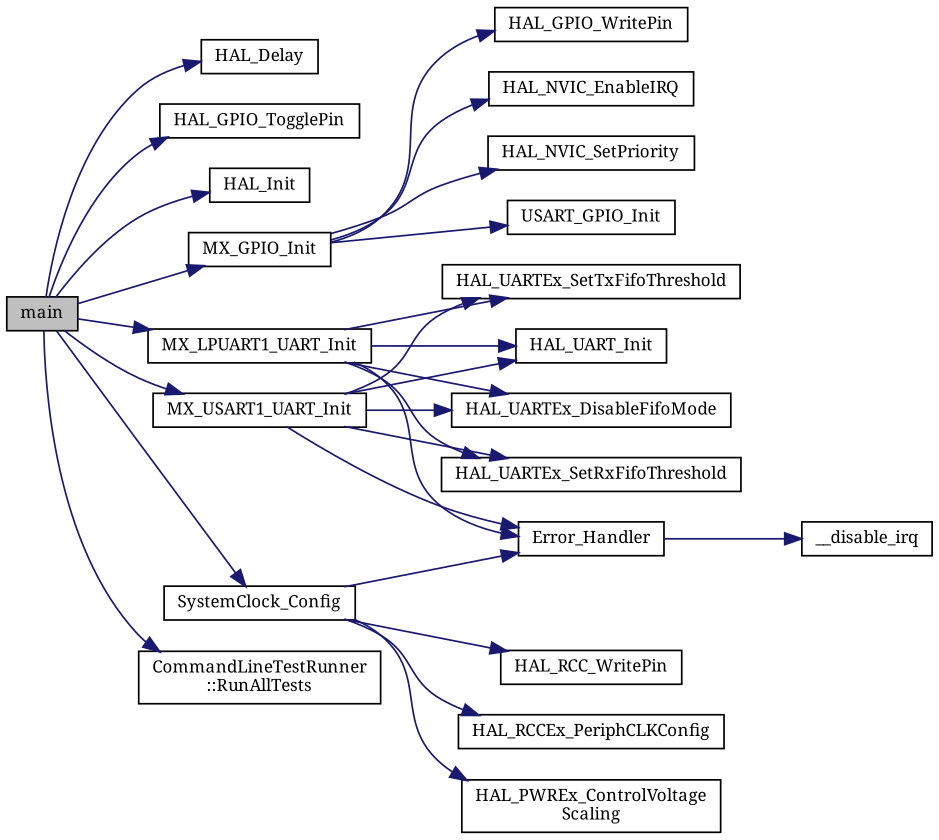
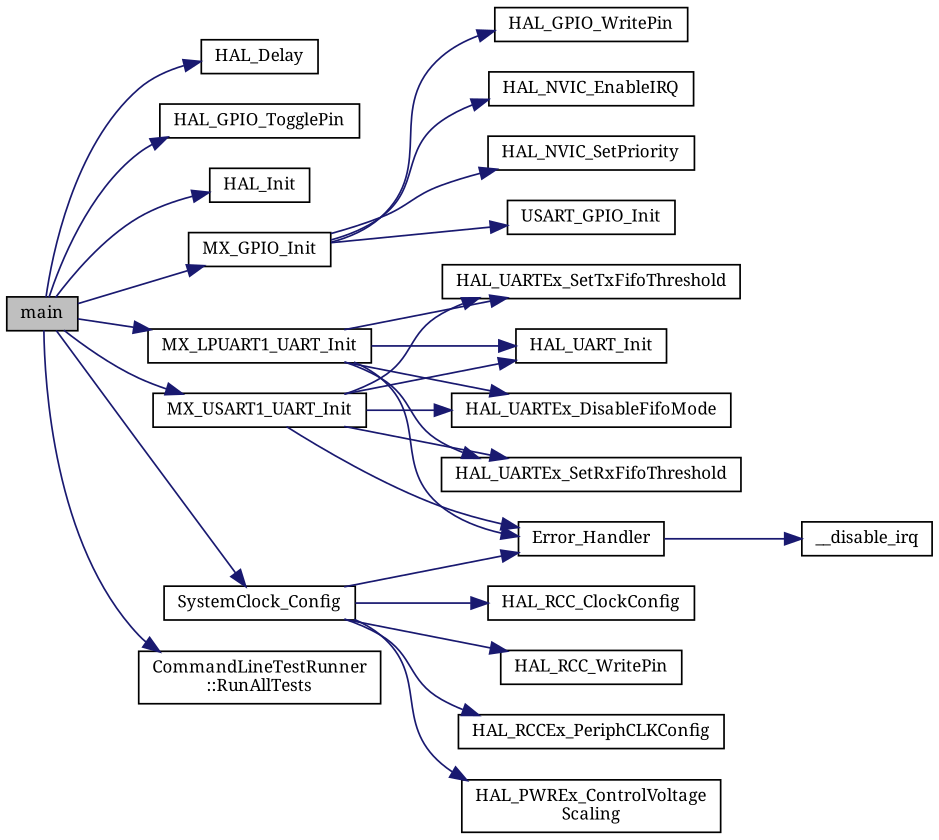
node "HAL_RCC_ClockConfig": added
